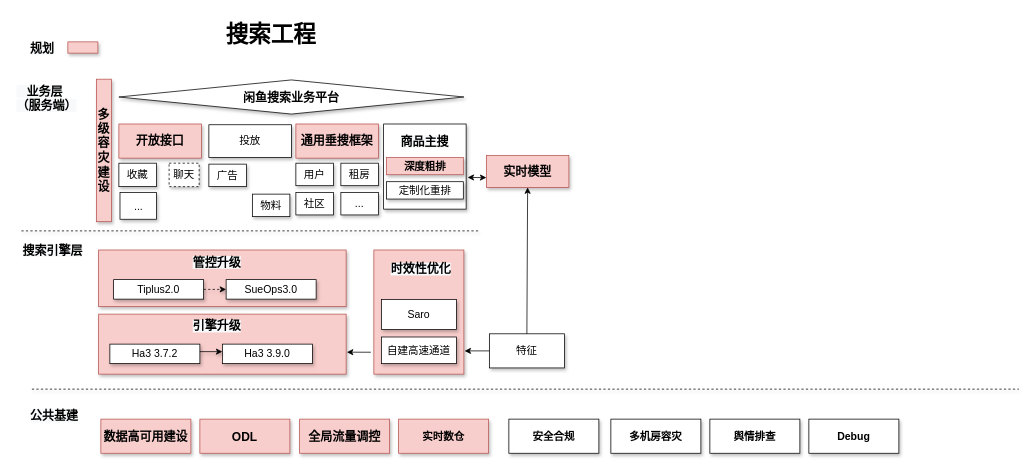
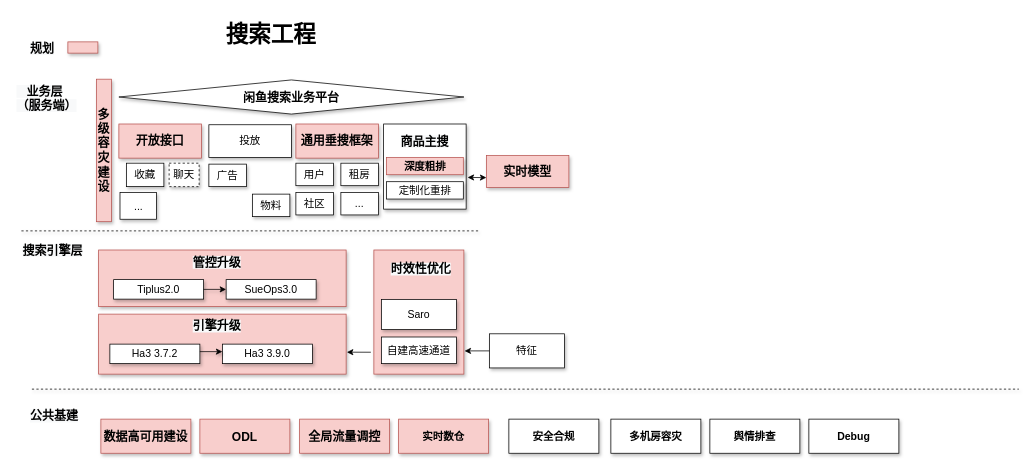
node "收藏": moved (138, 175) -> (145, 175)
edge "特征" -> "实时模型": removed
edge "Tiplus2.0" -> "SueOps3.0": style dashed -> solid
